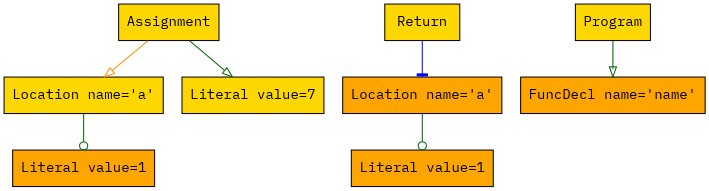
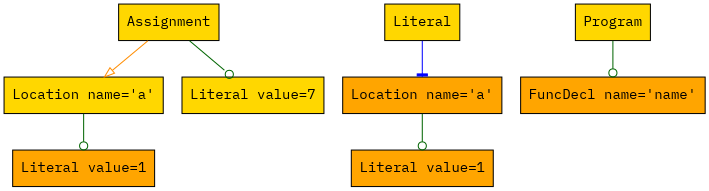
node "Return": label "Return" -> "Literal"
edge "Program" -> "FuncDecl name='name'": arrowhead onormal -> odot
edge "Assignment" -> "Literal value=7": arrowhead onormal -> odot
